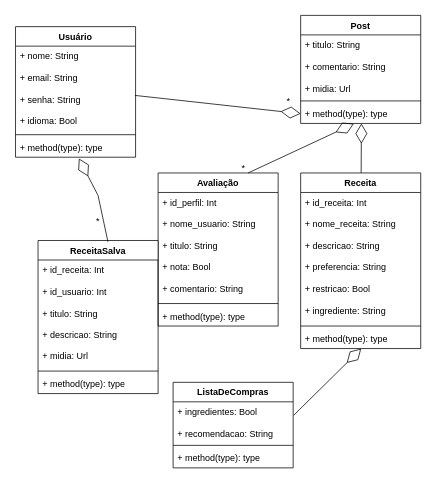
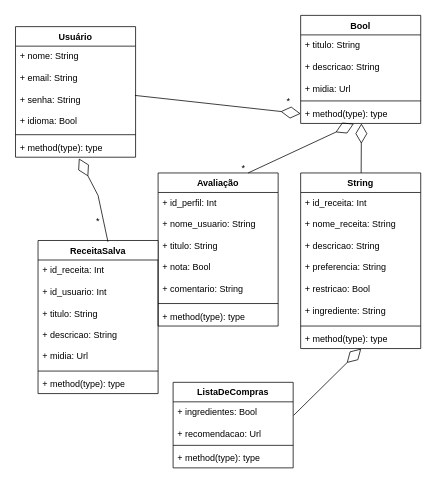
node "Post": label "Post" -> "Bool"
node "+ titulo: String + comentario: String + midia: Url": label "+ titulo: String + comentario: String + midia: Url" -> "+ titulo: String + descricao: String + midia: Url"
node "Receita": label "Receita" -> "String"
node "+ ingredientes: Bool + recomendacao: String": label "+ ingredientes: Bool + recomendacao: String" -> "+ ingredientes: Bool + recomendacao: Url"
